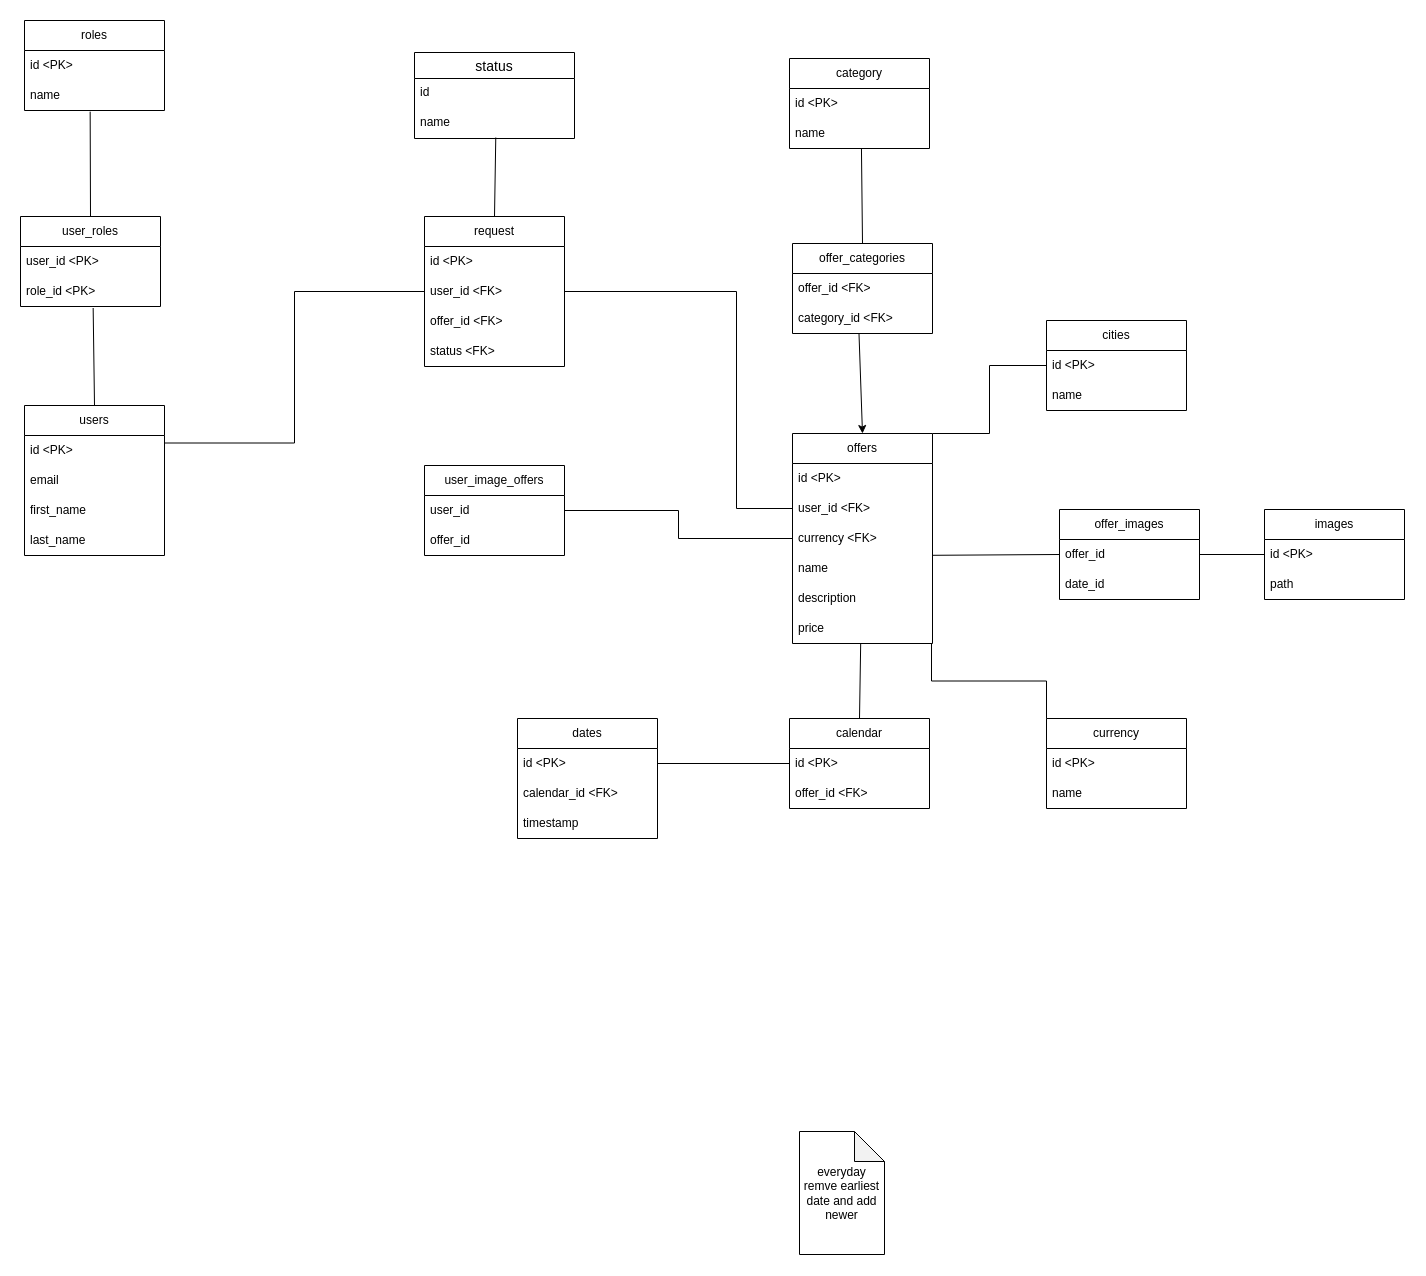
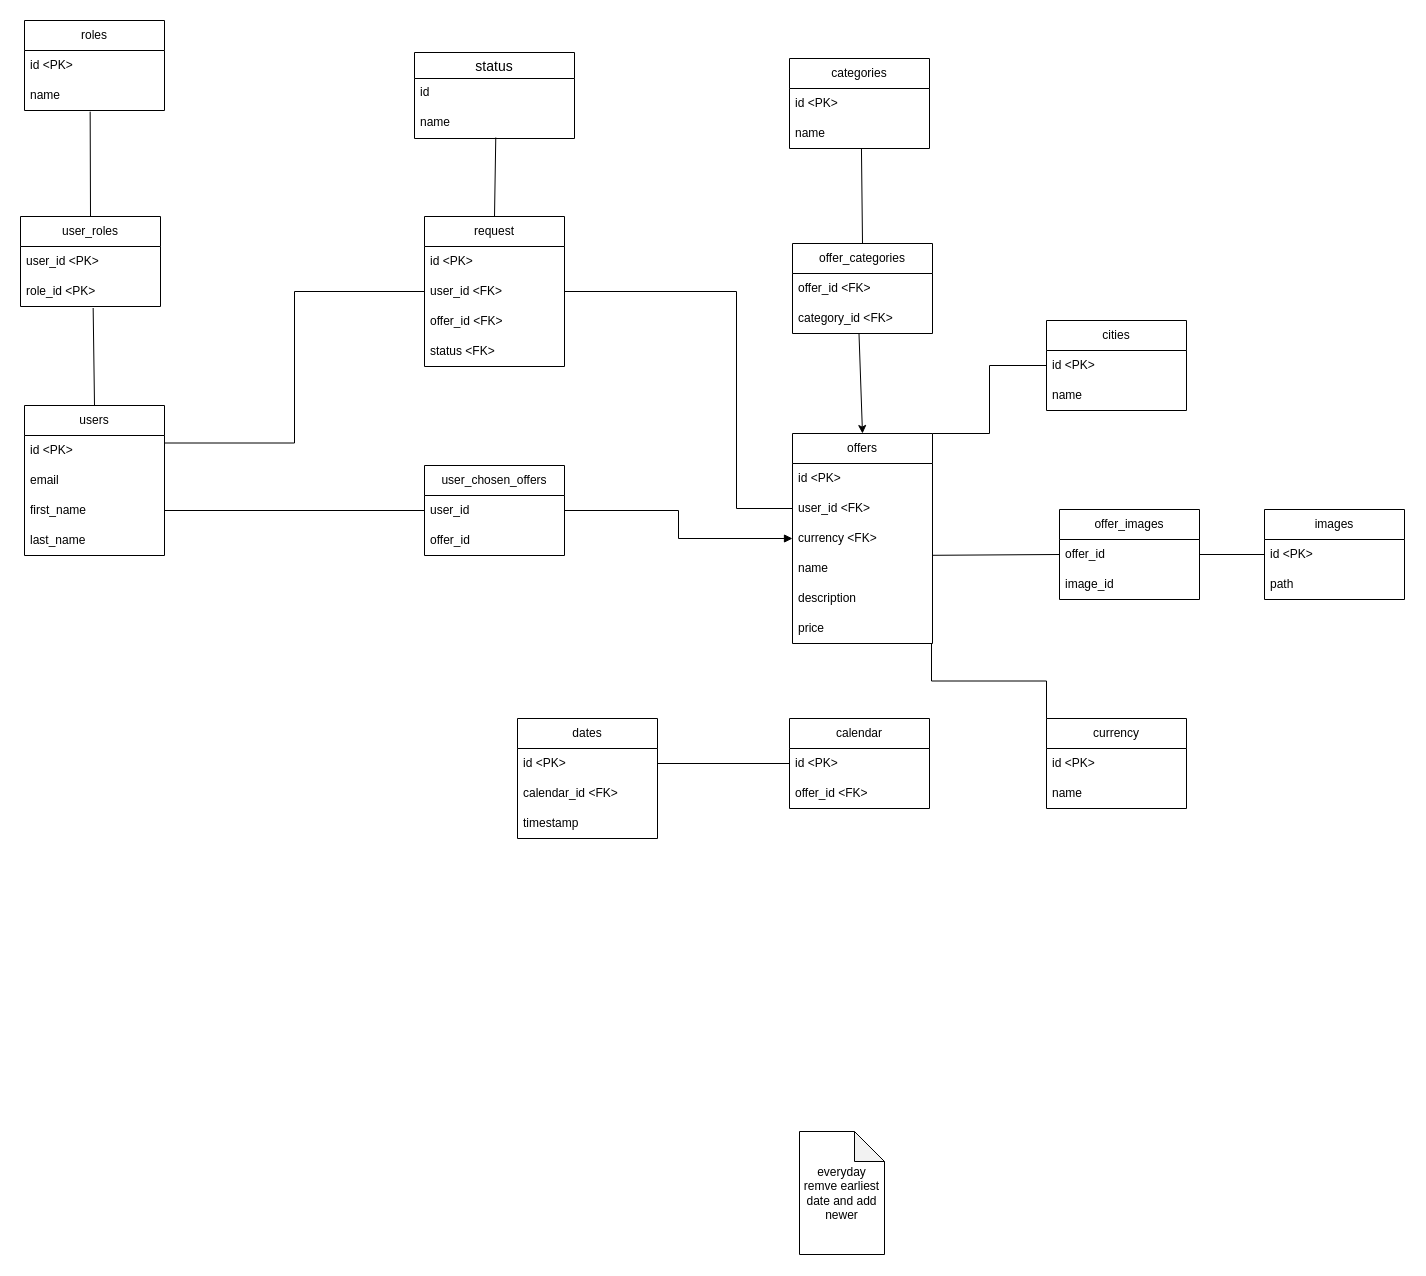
node "category": label "category" -> "categories"
node "user_image_offers": label "user_image_offers" -> "user_chosen_offers"
edge "first_name" -- "user_id": added
edge "user_id" -- "currency <FK>": arrowhead none -> block
node "date_id": label "date_id" -> "image_id"
edge "price" -- "calendar": removed
